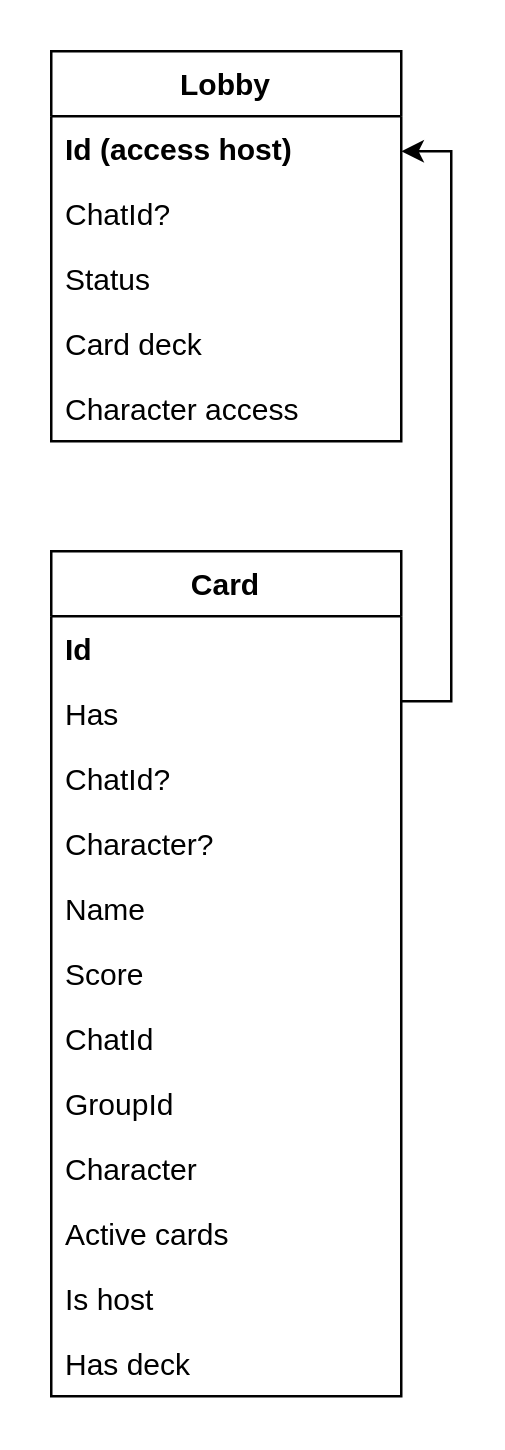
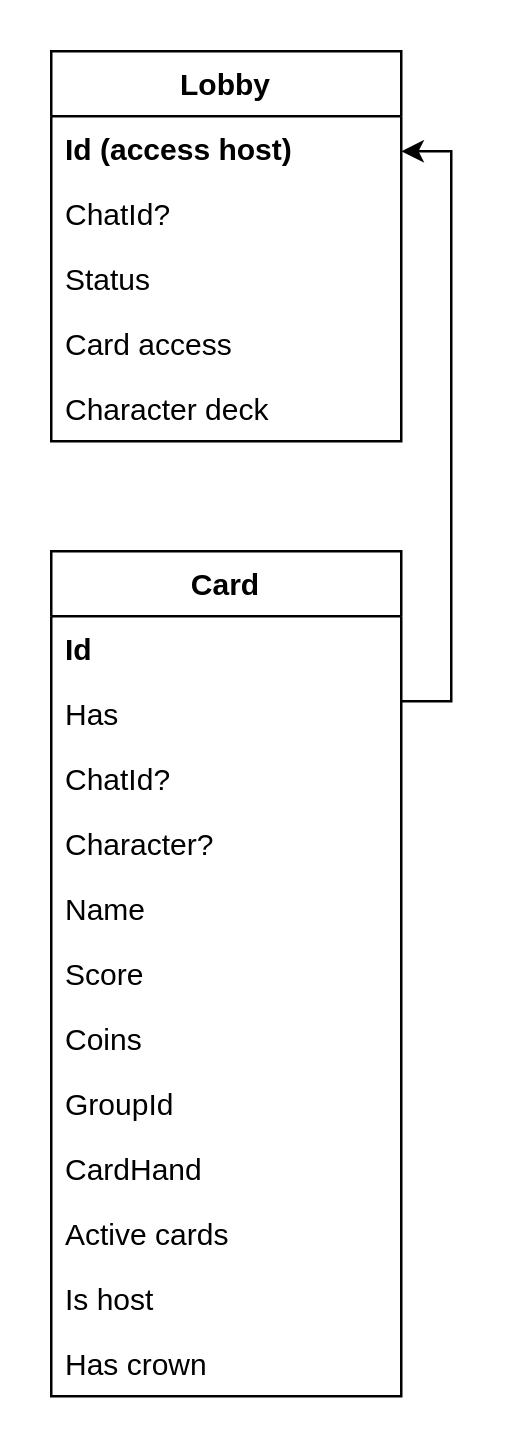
node "Card deck": label "Card deck" -> "Card access"
node "Character access": label "Character access" -> "Character deck"
node "ChatId": label "ChatId" -> "Coins"
node "Character": label "Character" -> "CardHand"
node "Has deck": label "Has deck" -> "Has crown"
